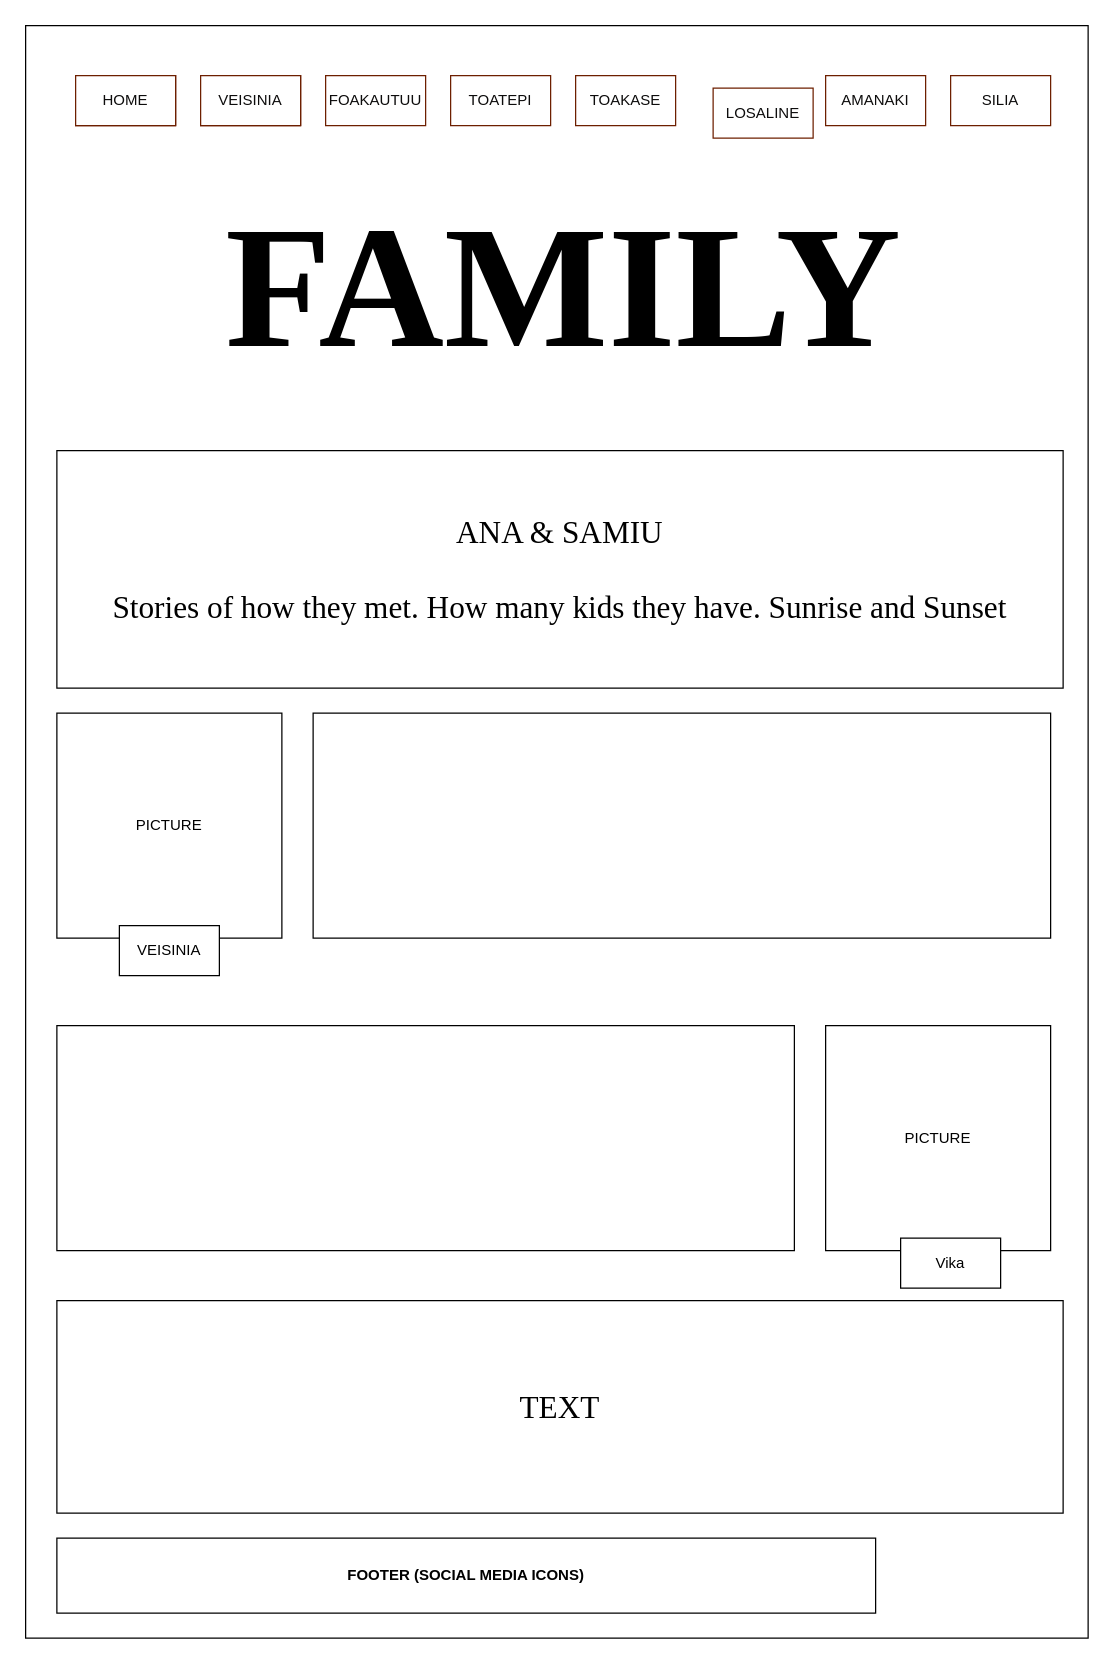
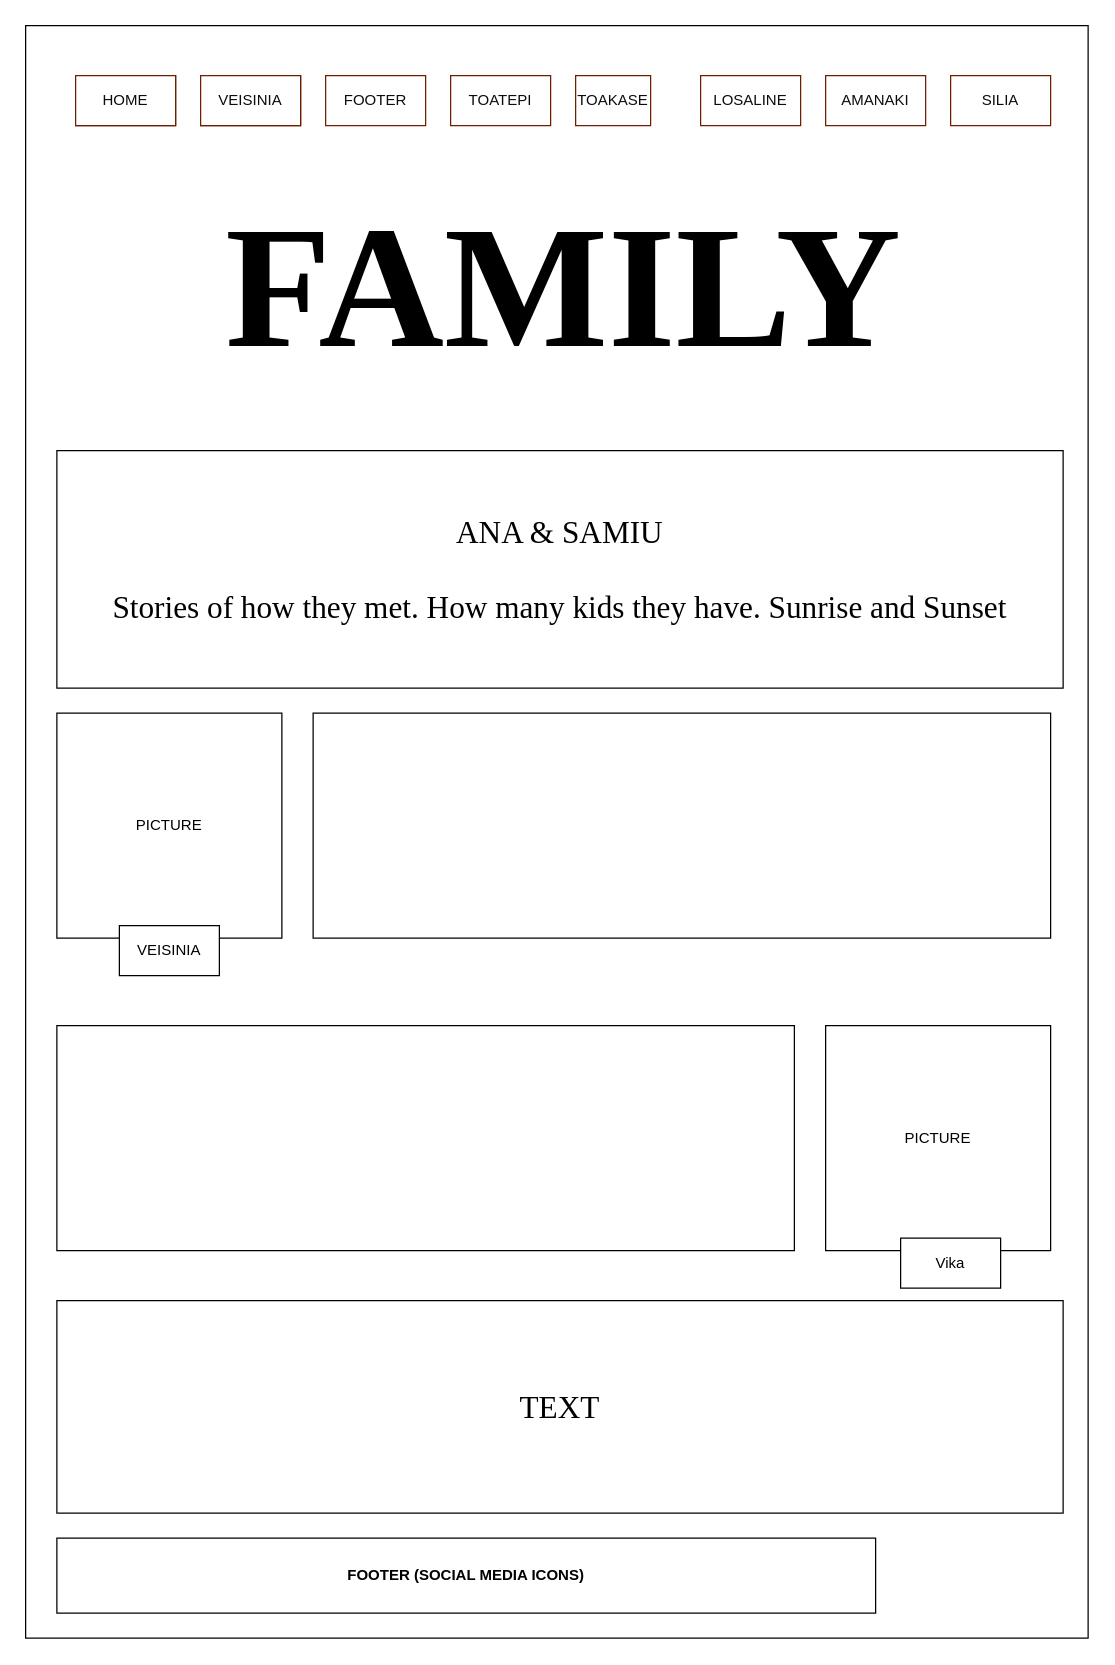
node "FOAKAUTUU": label "FOAKAUTUU" -> "FOOTER"
node "TOAKASE": size 100x50 -> 75x50
node "LOSALINE": moved (763, 113) -> (751, 101)
